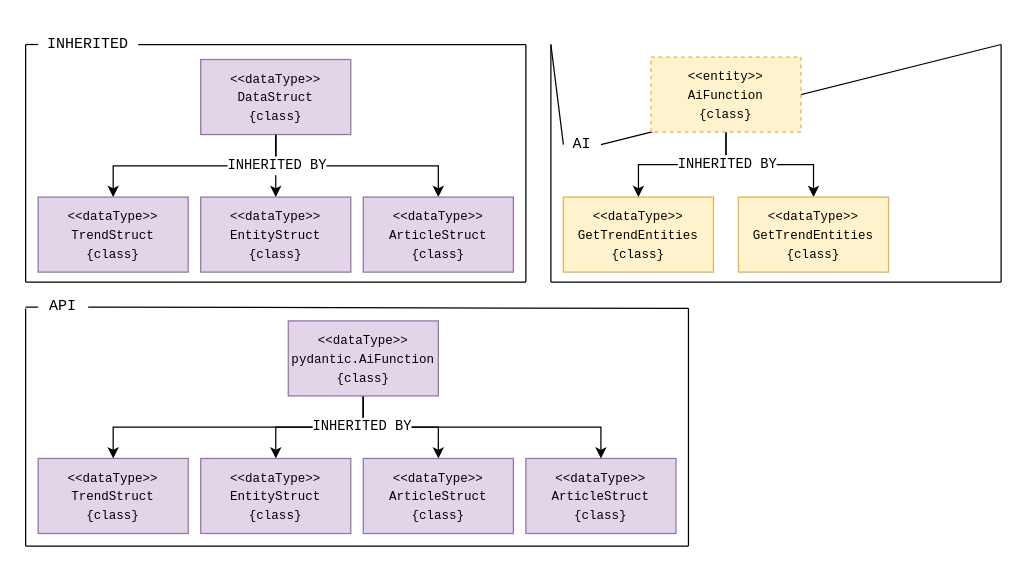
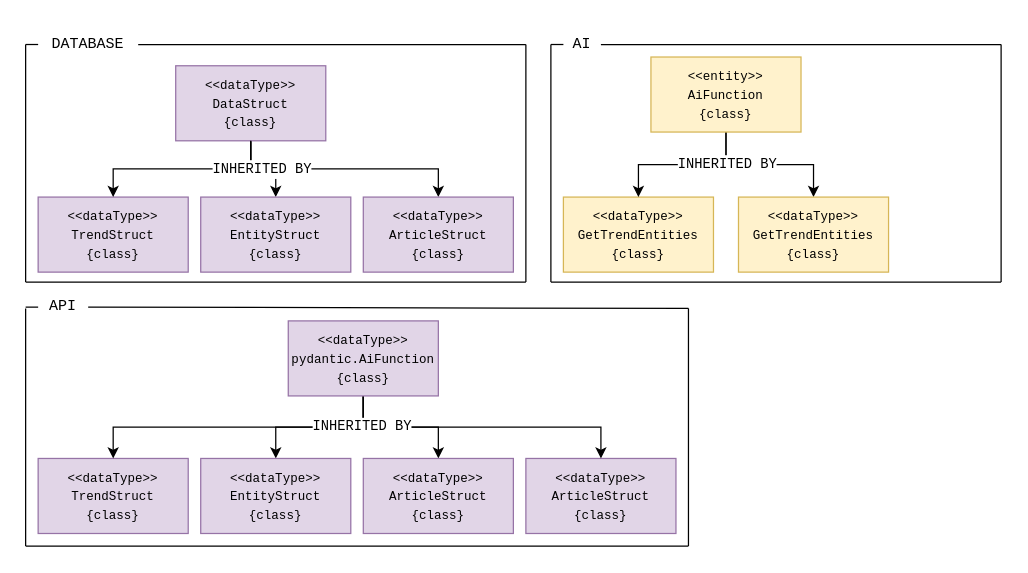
node "INHERITED": label "INHERITED" -> "DATABASE"
node "<<entity>> AiFunction {class}": style dashed -> solid
node "<<dataType>> DataStruct {class}": moved (276, 97) -> (251, 103)
node "AI": moved (582, 144) -> (582, 44)
